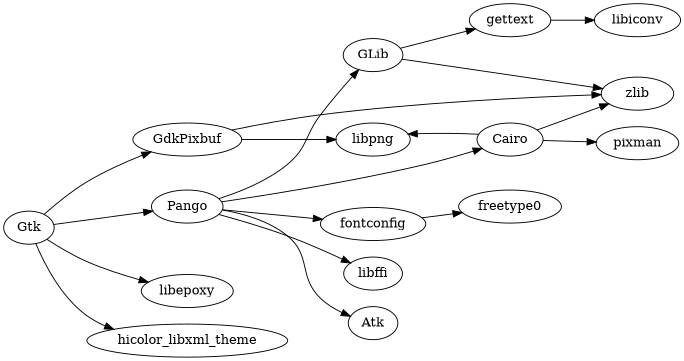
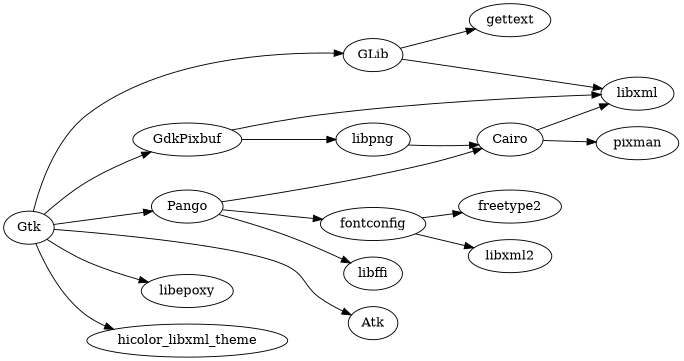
node "libiconv": removed
node "zlib": label "zlib" -> "libxml"
edge "Cairo" -> "libpng": reversed
edge "Pango" -> "GLib": now "Gtk" -> "GLib"
node "freetype0": label "freetype0" -> "freetype2"
edge "Pango" -> "Atk": now "Gtk" -> "Atk"
node "libxml2": added
